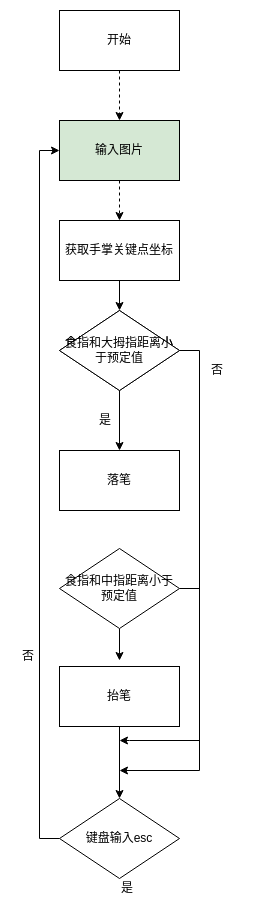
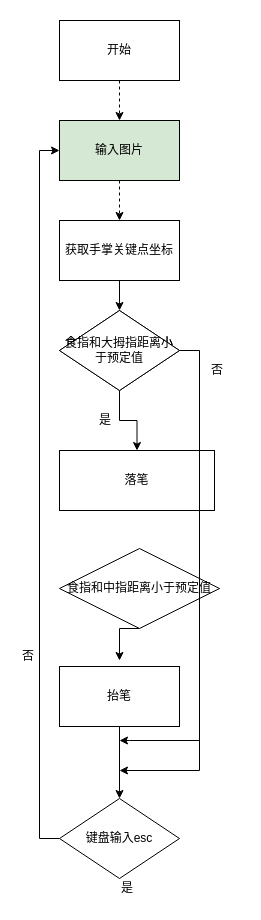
node "开始": moved (120, 41) -> (120, 51)
node "落笔": size 120x60 -> 155x60
node "食指和中指距离小于预定值": size 120x80 -> 160x80
